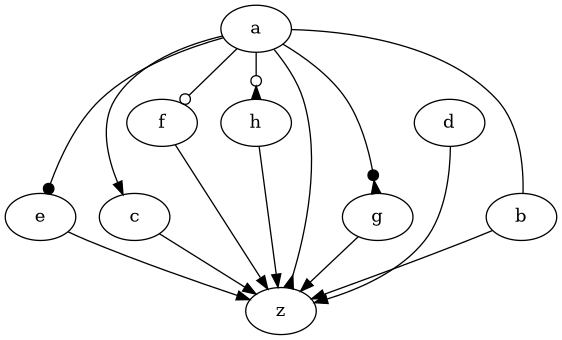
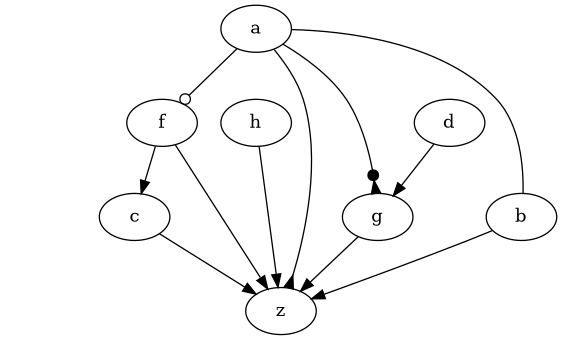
edge "a" -> "h": removed
edge "a" -> "c": now "f" -> "c"
node "e": removed
edge "d" -> "z": now "d" -> "g"
